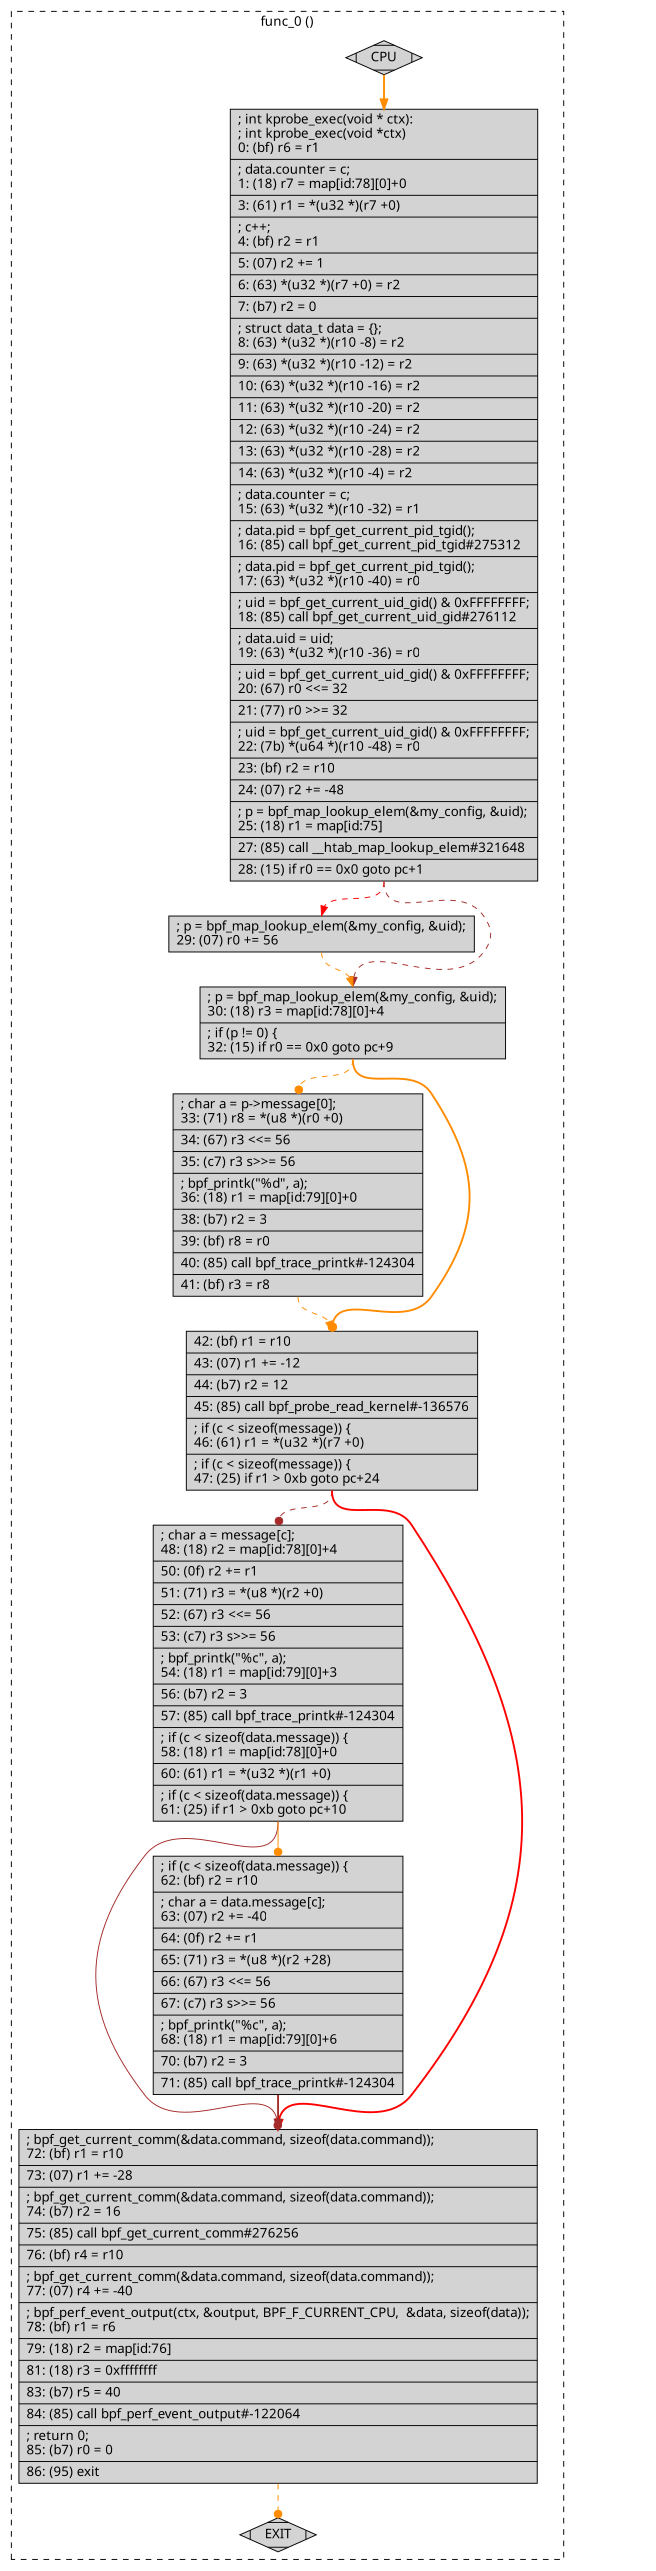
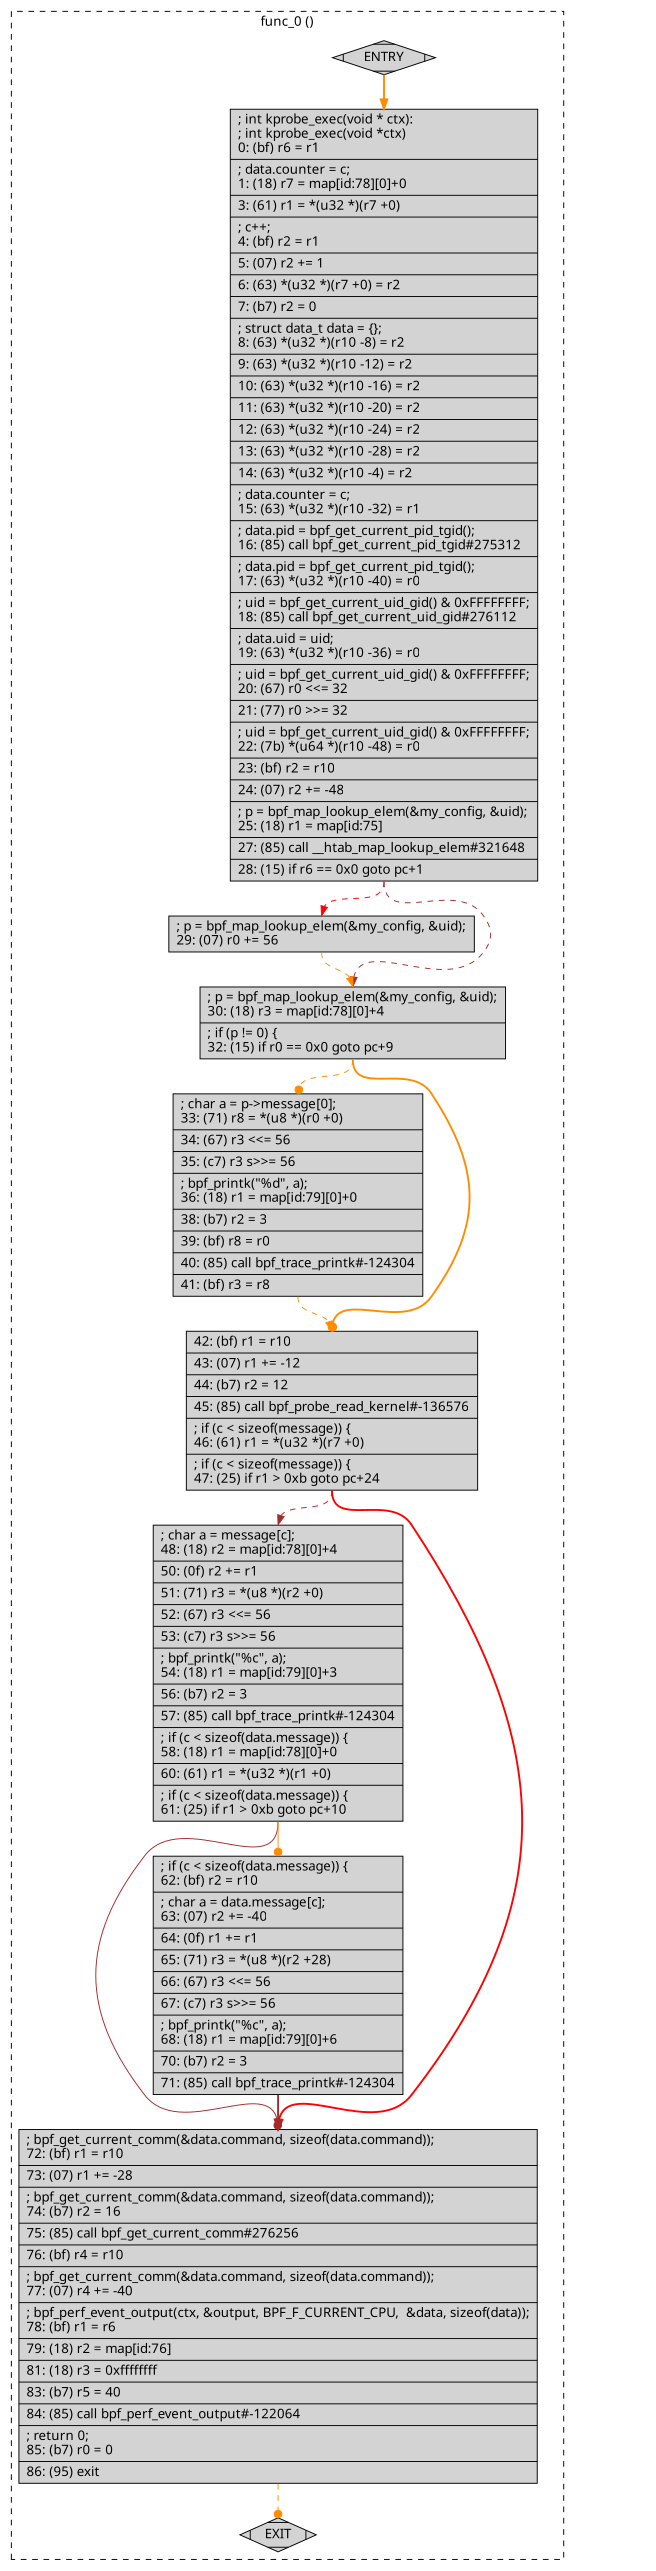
node "CPU": label "CPU" -> "ENTRY"
node "; int kprobe_exec(void * ctx):": text "28: (15) if r0 == 0x0 goto pc+1" -> "28: (15) if r6 == 0x0 goto pc+1"
edge "42: (bf) r1 = r10" -> "; char a = message[c];": arrowhead dot -> normal
node "; if (c < sizeof(data.message)) {": text "64: (0f) r2 += r1" -> "64: (0f) r1 += r1"
